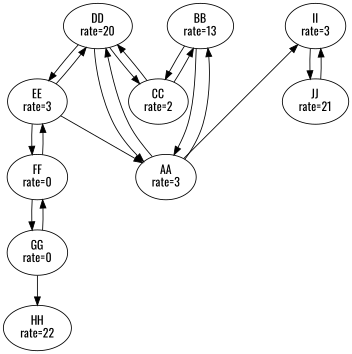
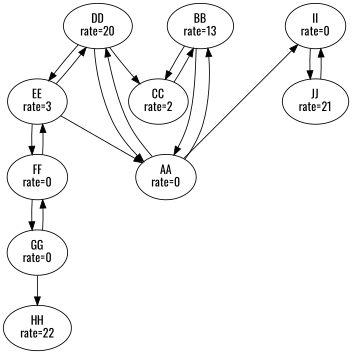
node "II rate=3": label "II rate=3" -> "II rate=0"
edge "CC rate=2" -> "DD rate=20": removed
node "AA rate=3": label "AA rate=3" -> "AA rate=0"
